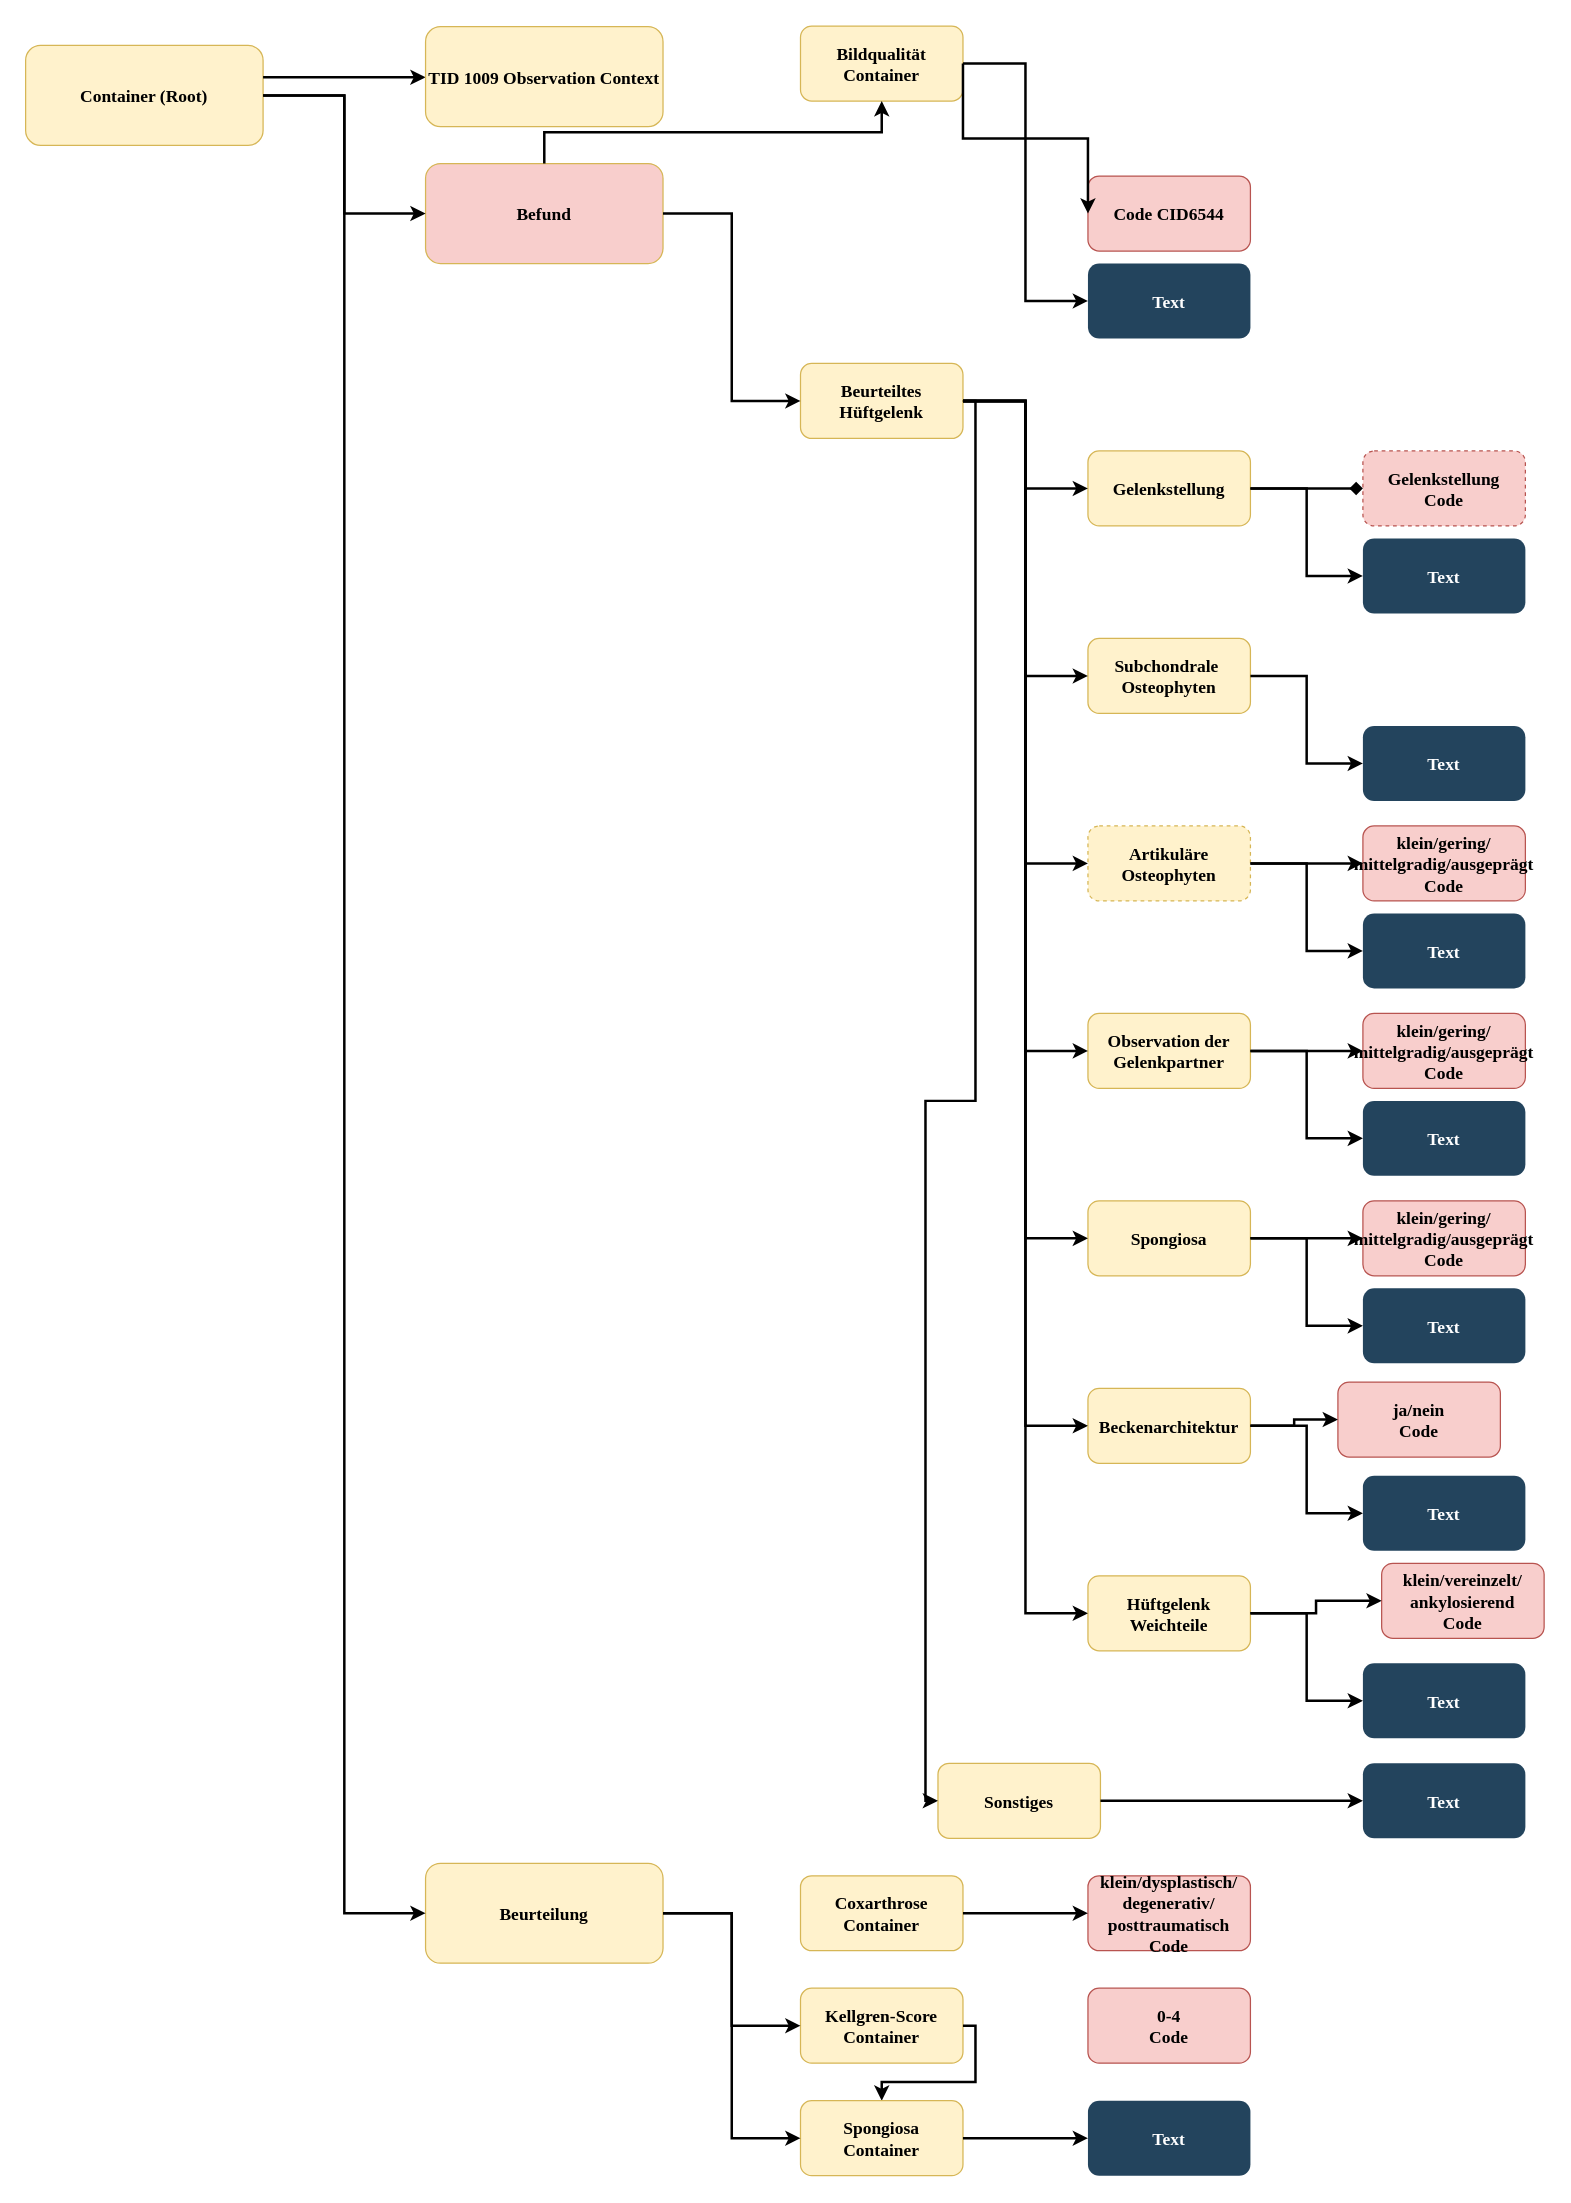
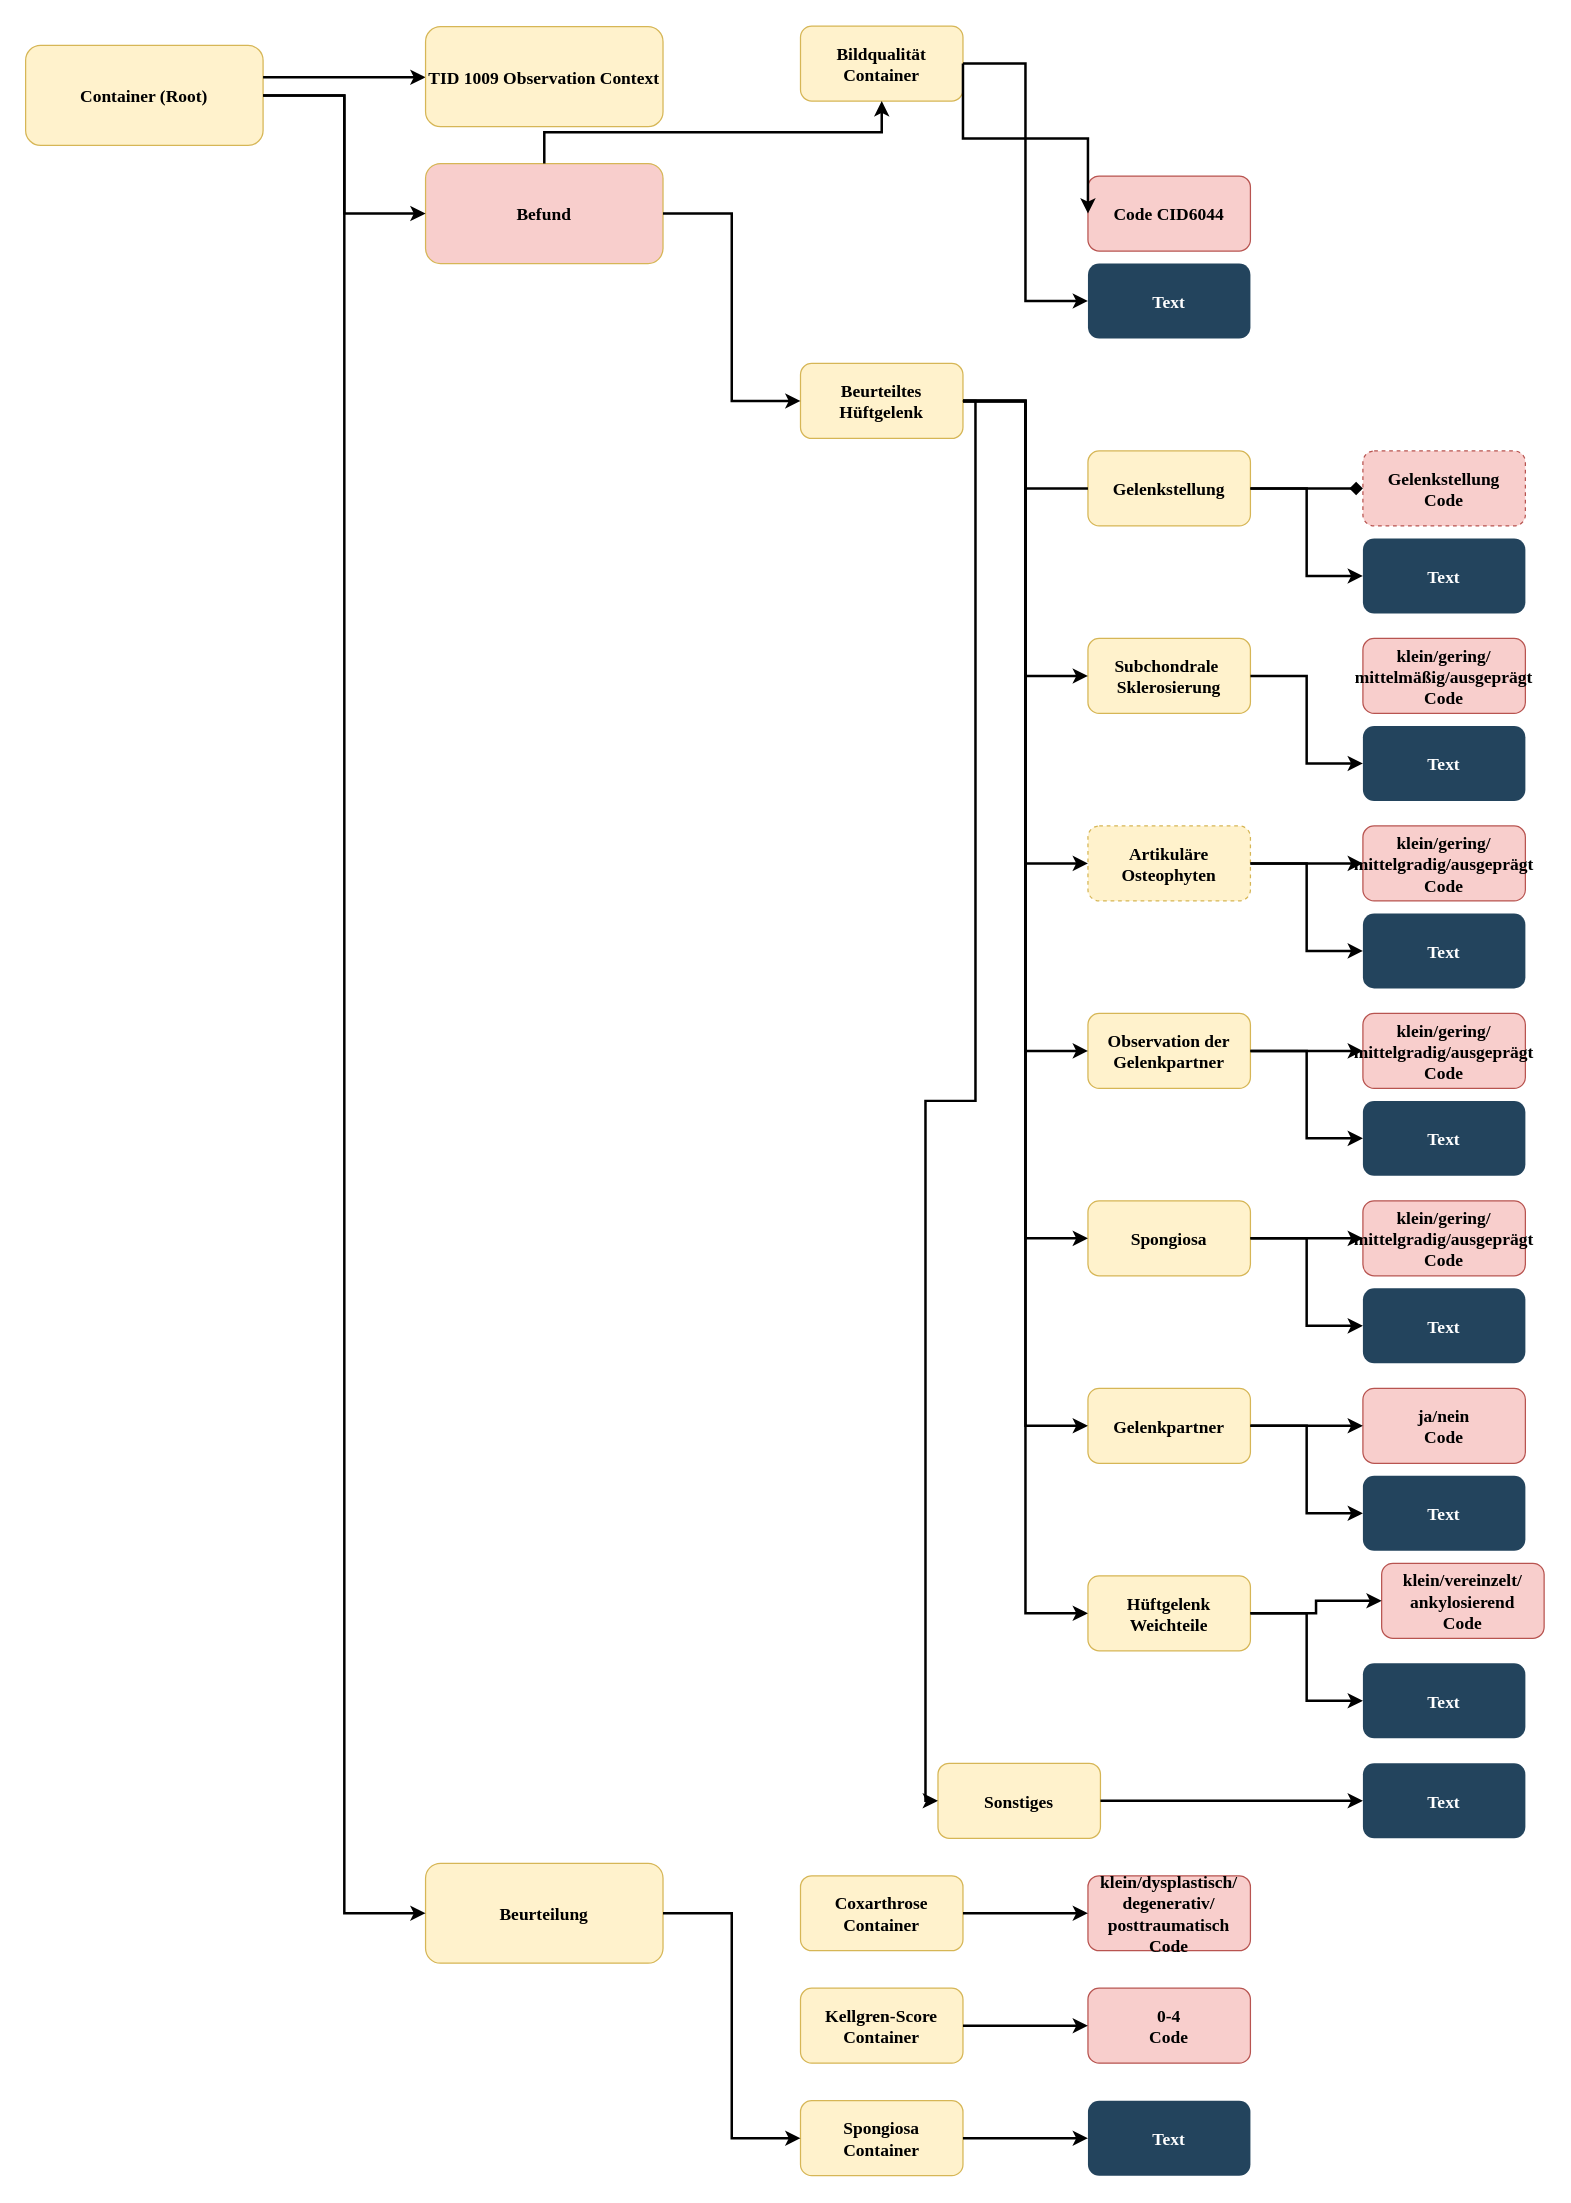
node "Code CID6544": label "Code CID6544" -> "Code CID6044"
edge "Beurteiltes Hüftgelenk" -> "Gelenkstellung": arrowhead classic -> none
node "Subchondrale Osteophyten": label "Subchondrale Osteophyten" -> "Subchondrale Sklerosierung"
node "klein/gering/ mittelmäßig/ausgeprägt Code": added
node "ja/nein Code": moved (1419, 1419) -> (1444, 1426)
node "Beckenarchitektur": label "Beckenarchitektur" -> "Gelenkpartner"
edge "Beurteilung" -> "Kellgren-Score Container": removed
edge "Kellgren-Score Container" -> "Spongiosa Container": now "Kellgren-Score Container" -> "0-4 Code"
